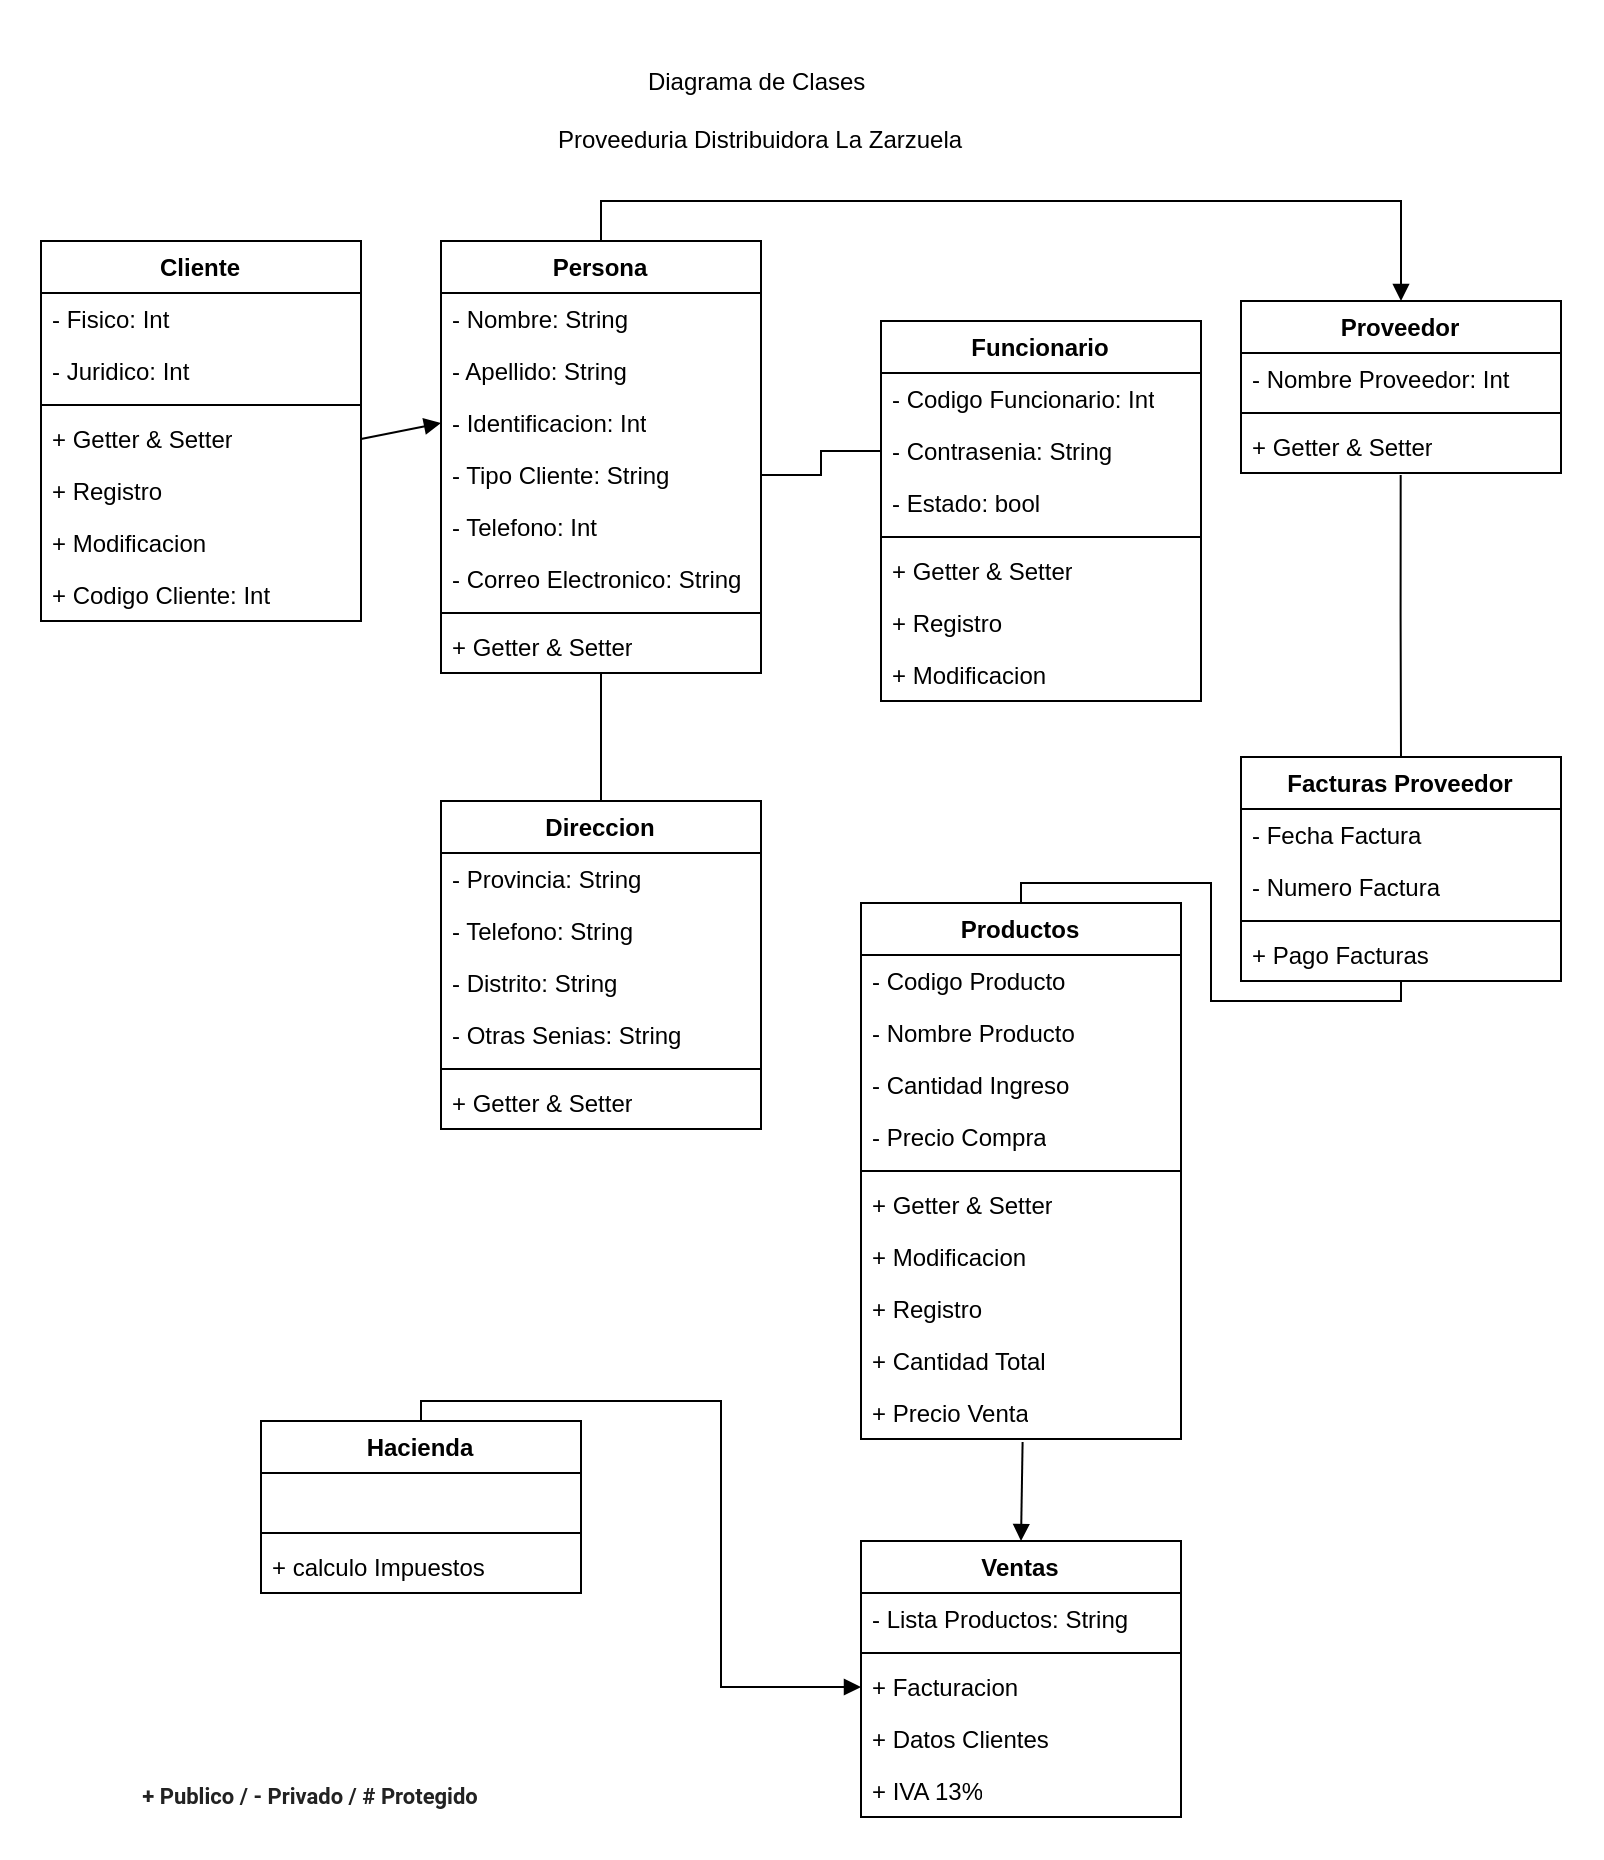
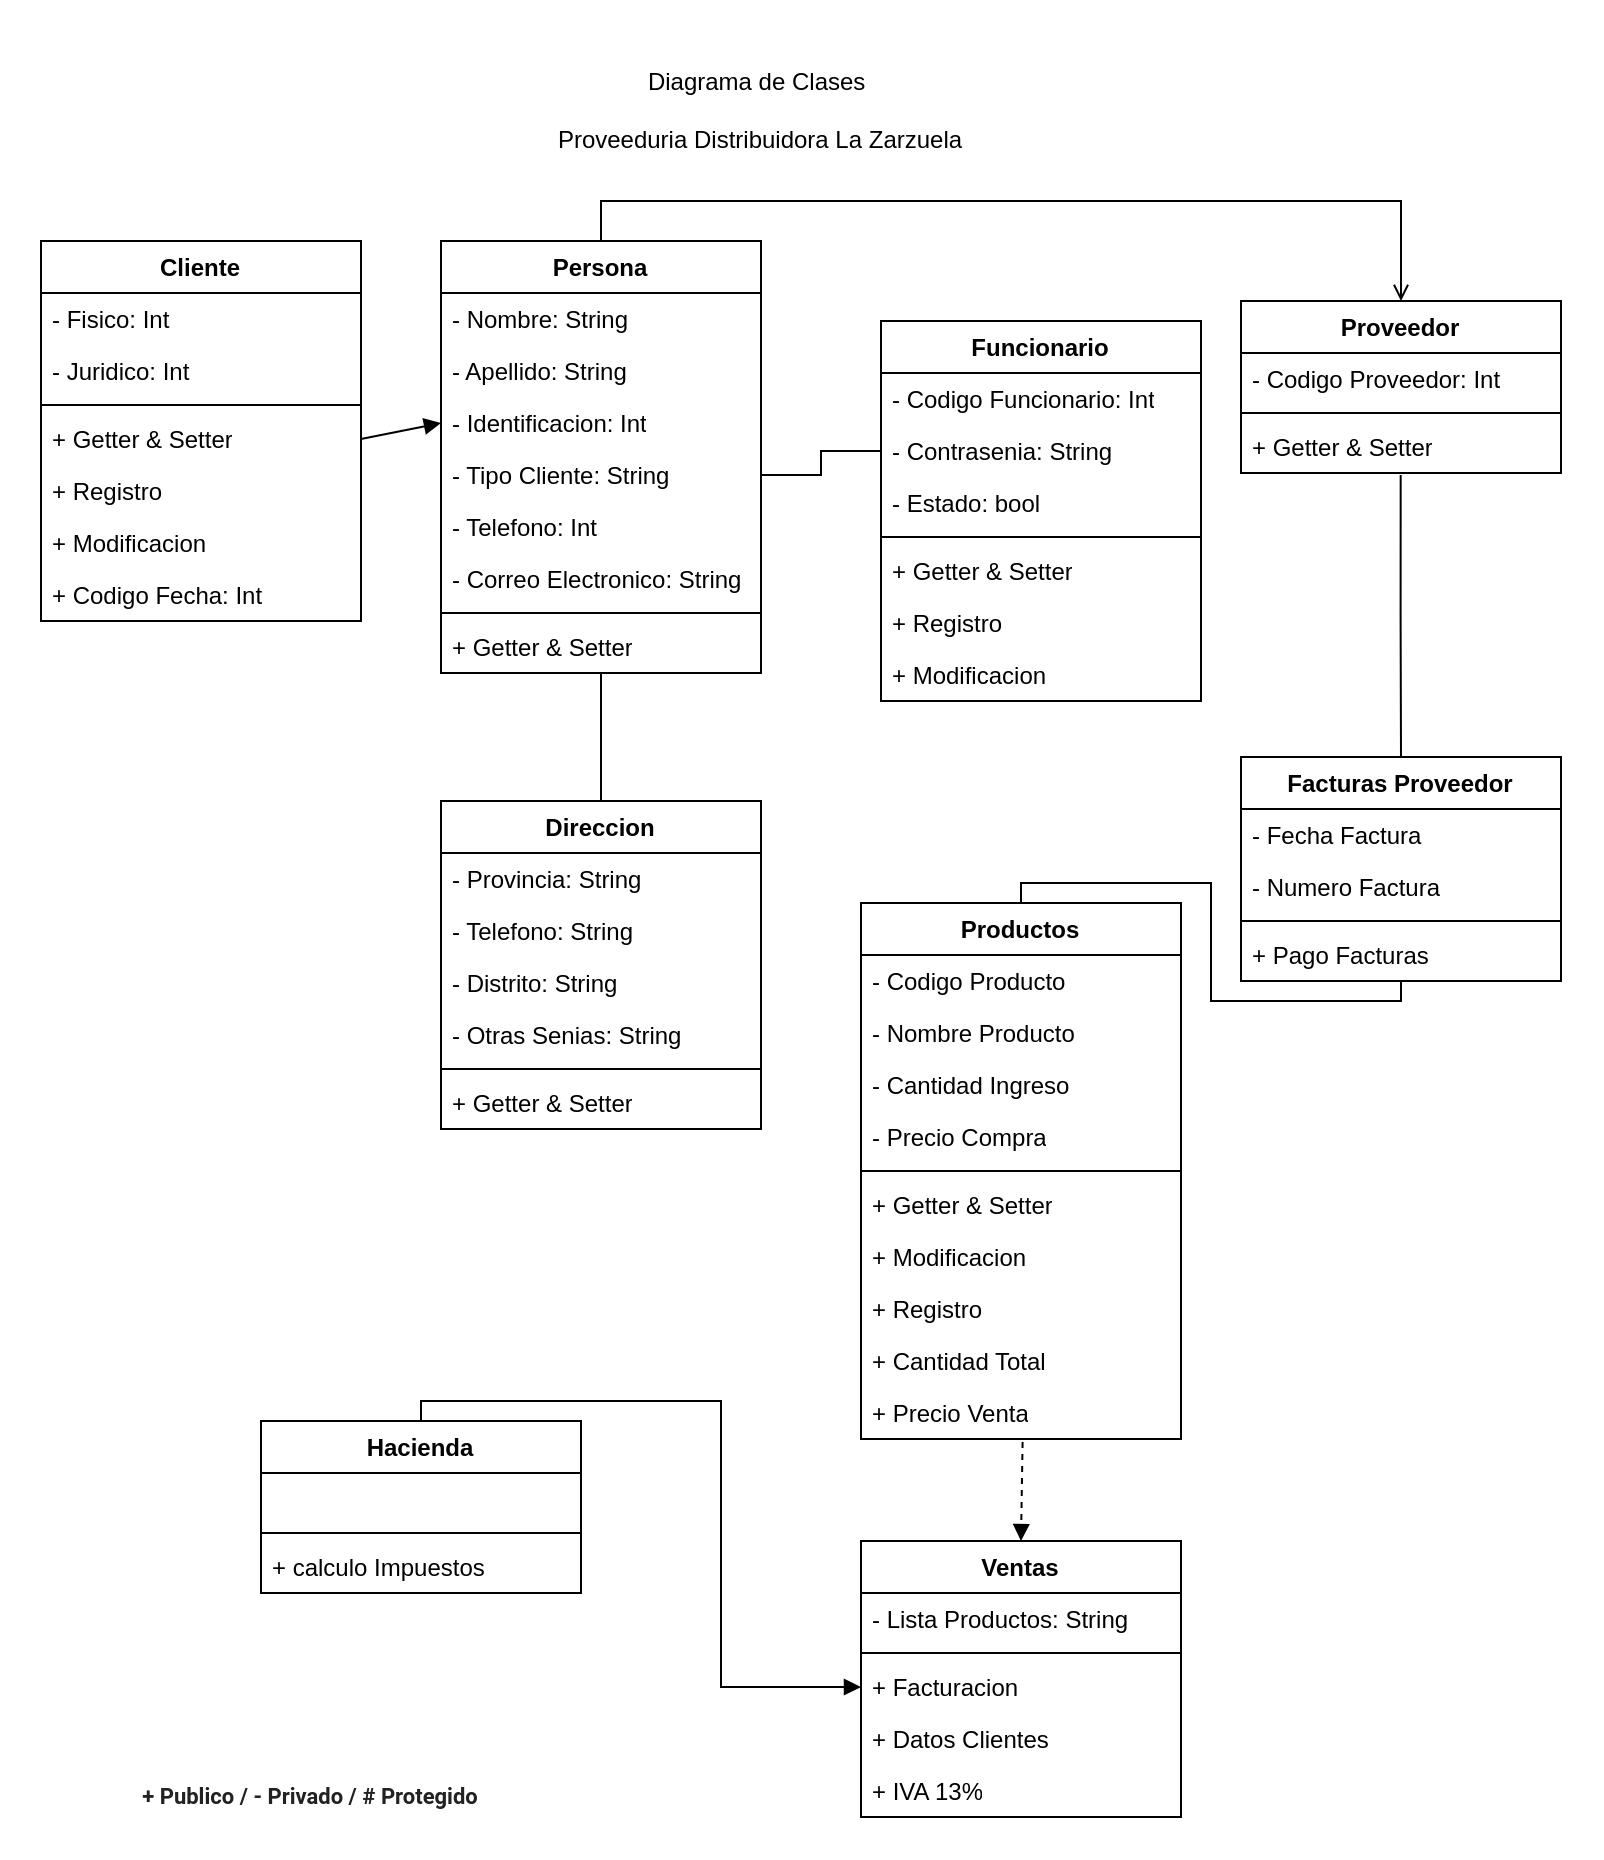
edge "Persona" -> "Proveedor": arrowhead block -> open
node "- Nombre Proveedor: Int": label "- Nombre Proveedor: Int" -> "- Codigo Proveedor: Int"
node "+ Codigo Cliente: Int": label "+ Codigo Cliente: Int" -> "+ Codigo Fecha: Int"
edge "+ Precio Venta" -> "Ventas": style solid -> dashed
